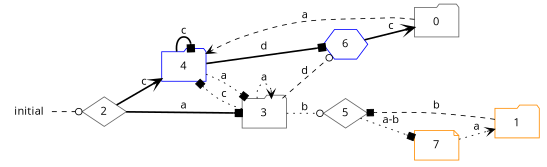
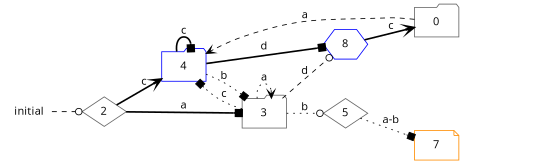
node "6": label "6" -> "8"
edge "4" -> "3": label "a" -> "b"
node "1": removed
